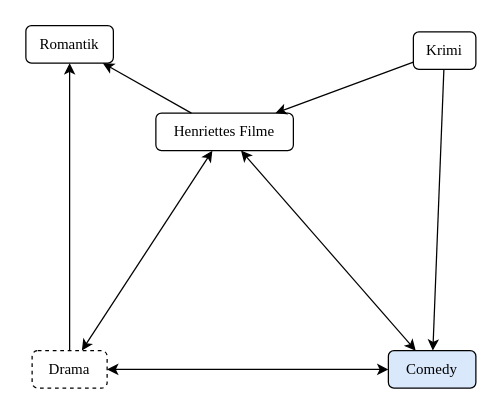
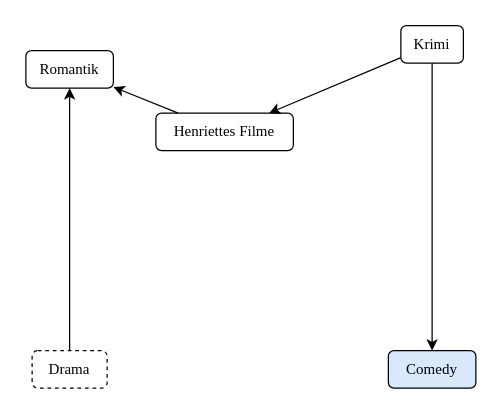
node "Romantik": moved (69, 44) -> (69, 69)
node "Krimi": moved (444, 51) -> (432, 44)
edge "Henriettes Filme" -- "Drama": removed
edge "Henriettes Filme" -- "Comedy": removed
edge "Drama" -- "Comedy": removed
